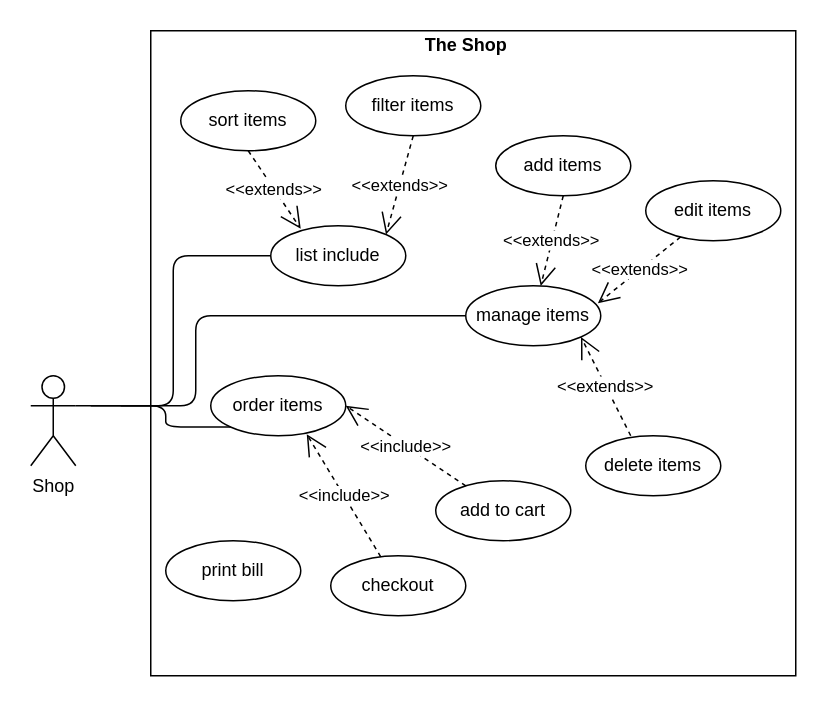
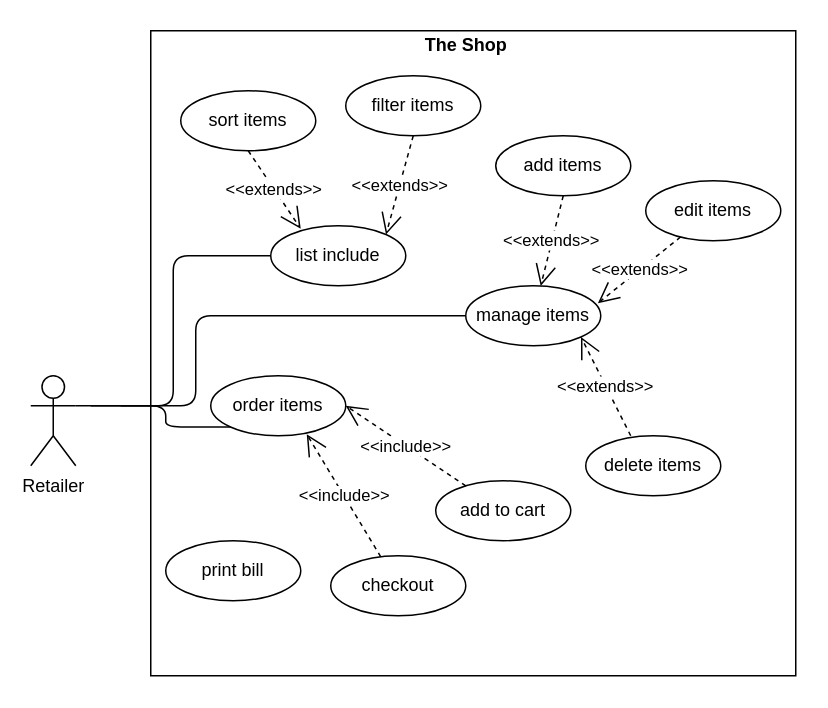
node "Shop": label "Shop" -> "Retailer"
